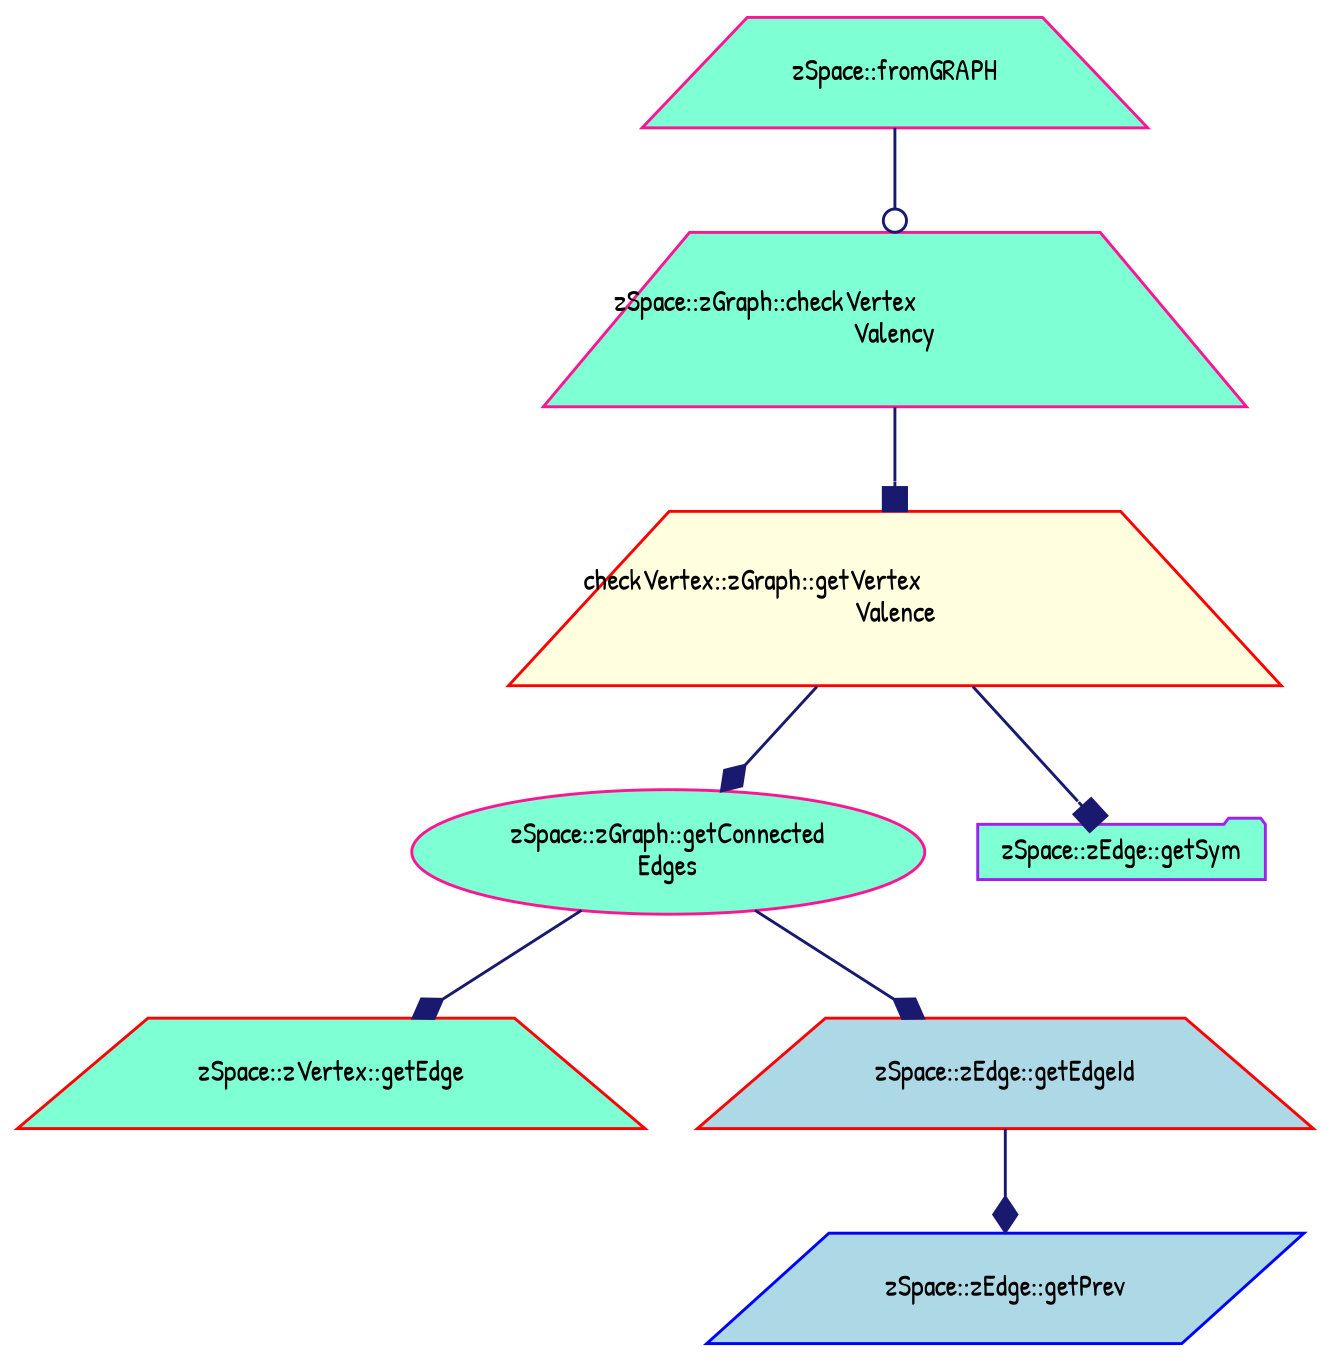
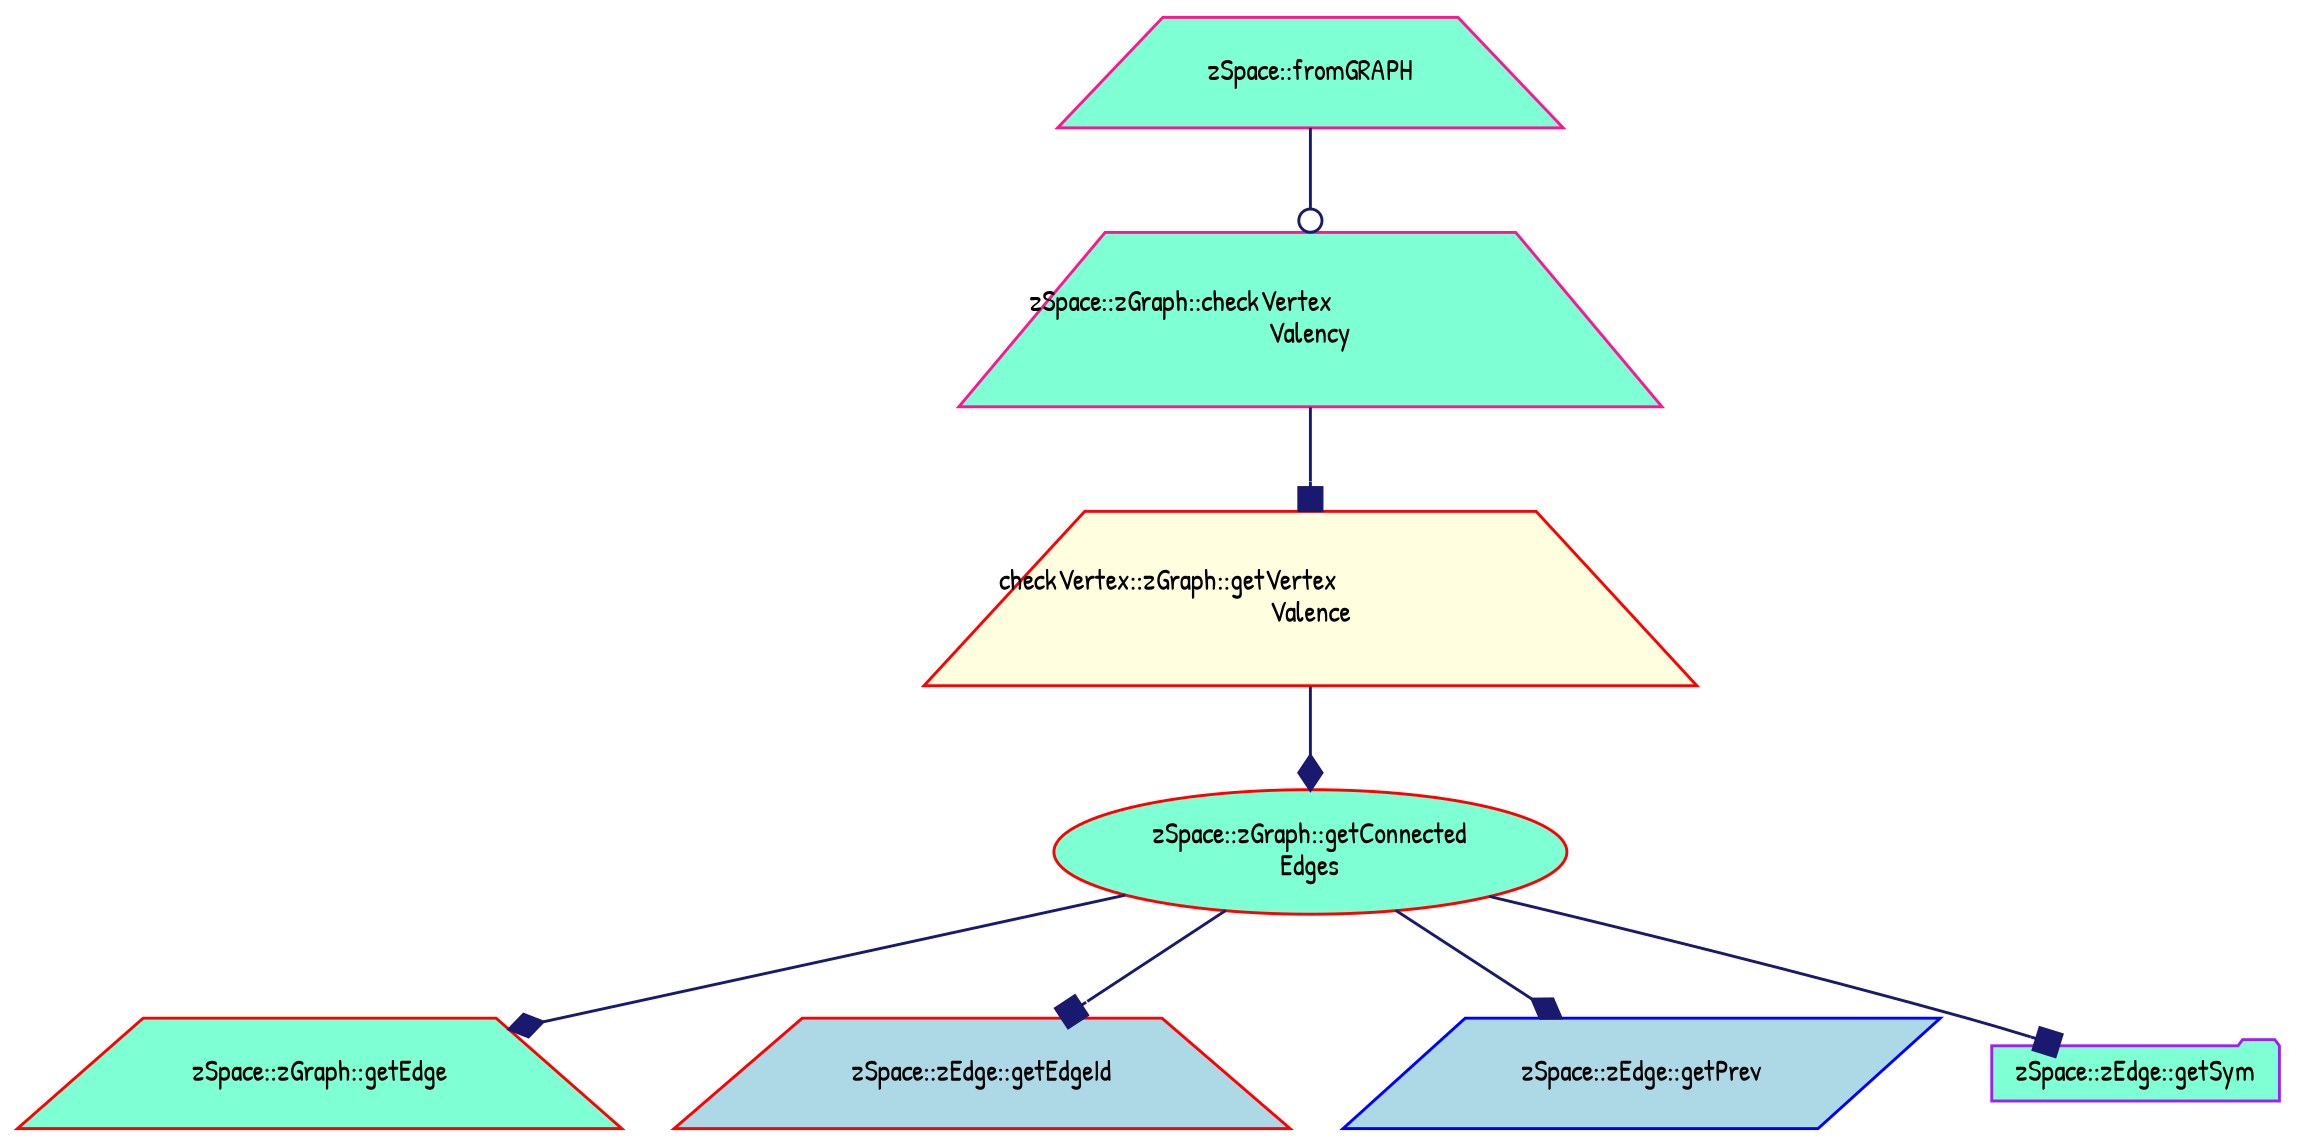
edge "checkVertex::zGraph::getVertex Valence" -> "zSpace::zEdge::getSym": now "zSpace::zGraph::getConnected Edges" -> "zSpace::zEdge::getSym"
node "zSpace::zGraph::getConnected Edges": color deeppink -> red
edge "zSpace::zGraph::getConnected Edges" -> "zSpace::zEdge::getEdgeId": arrowhead diamond -> box
node "zSpace::zVertex::getEdge": label "zSpace::zVertex::getEdge" -> "zSpace::zGraph::getEdge"
edge "zSpace::zEdge::getEdgeId" -> "zSpace::zEdge::getPrev": now "zSpace::zGraph::getConnected Edges" -> "zSpace::zEdge::getPrev"
